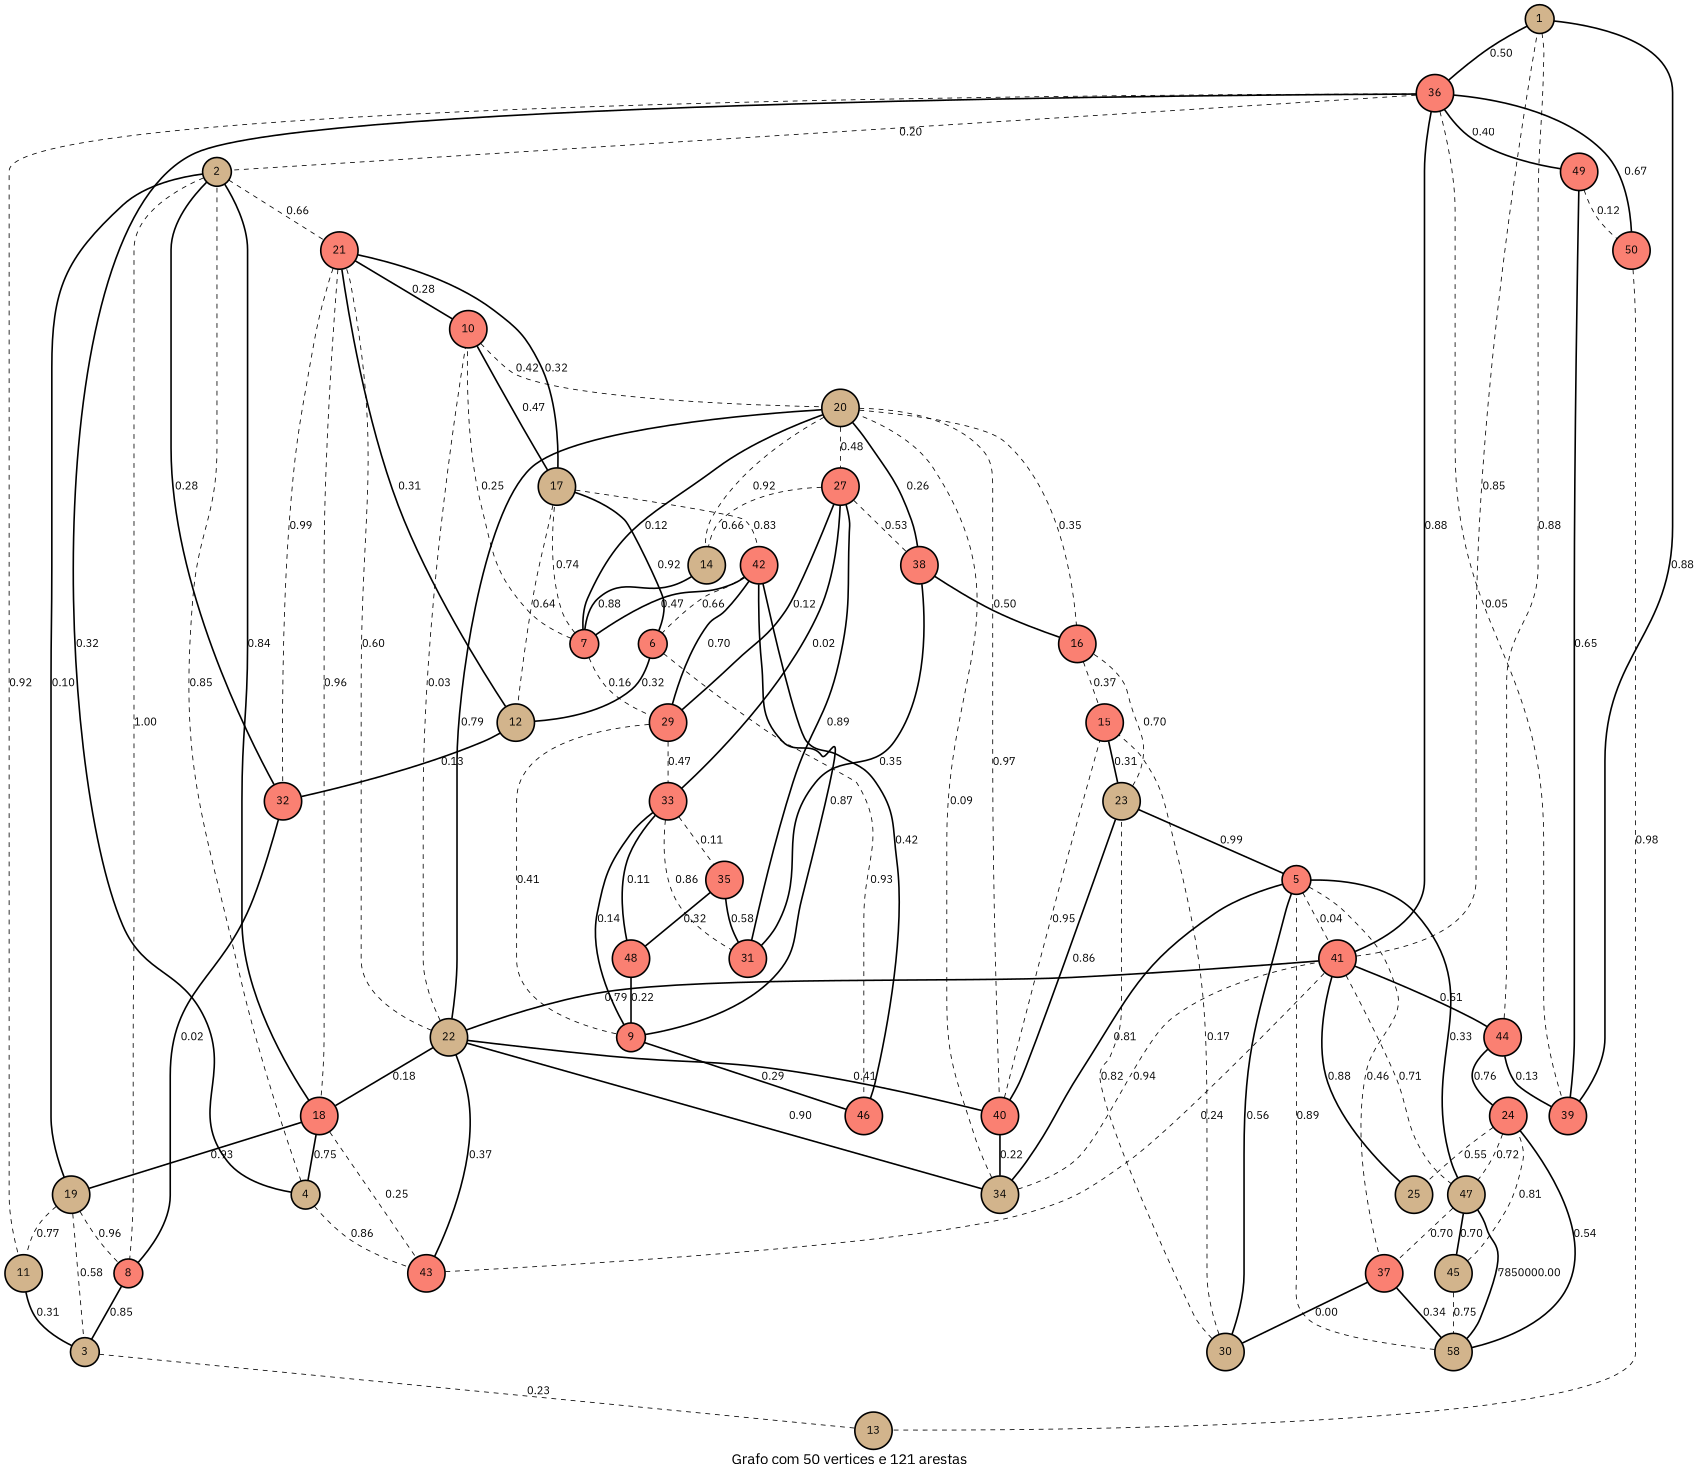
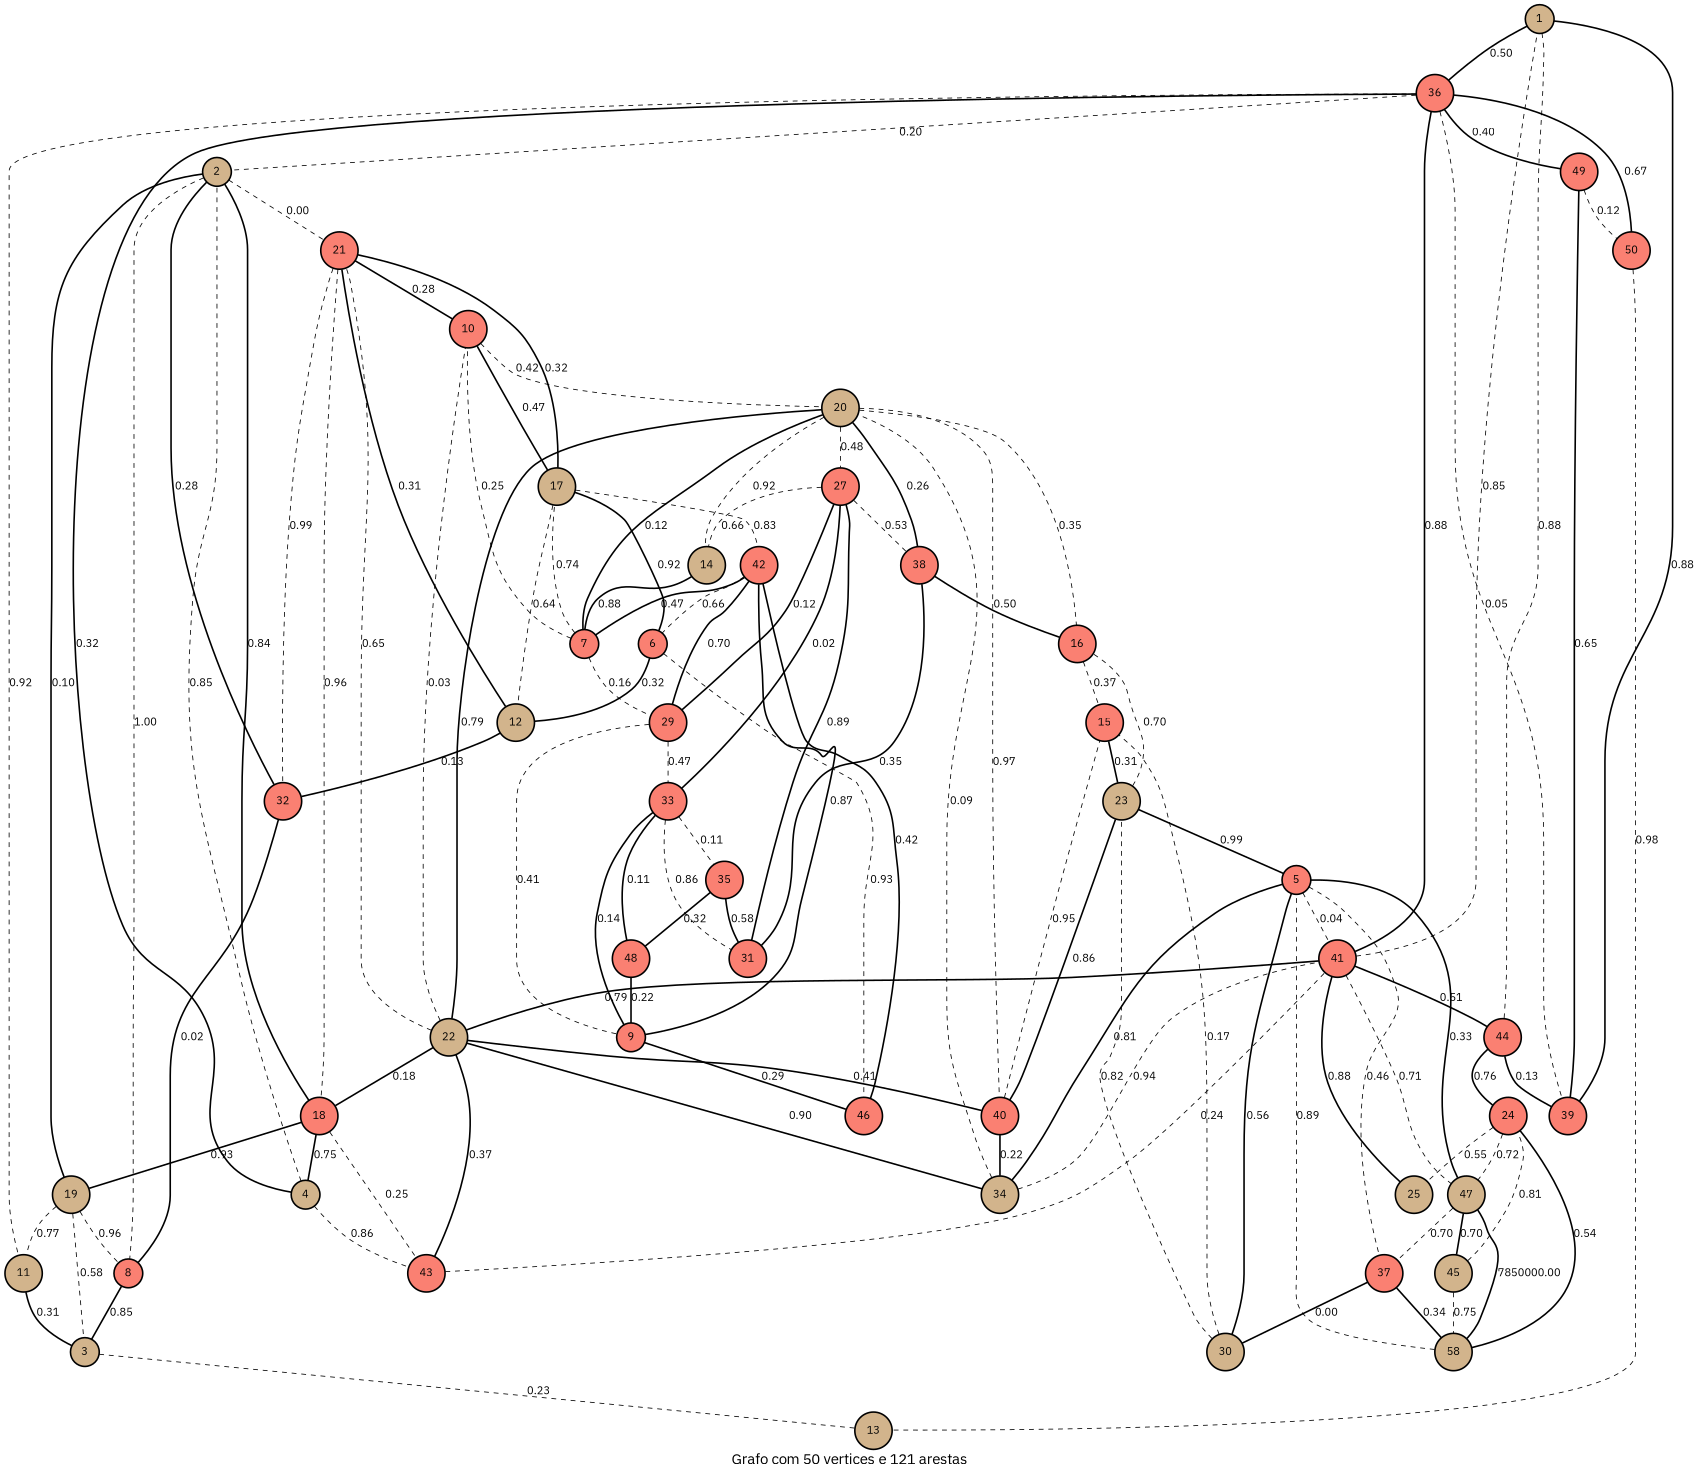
edge "2" -- "21": label "0.66" -> "0.00"
edge "21" -- "22": label "0.60" -> "0.65"
